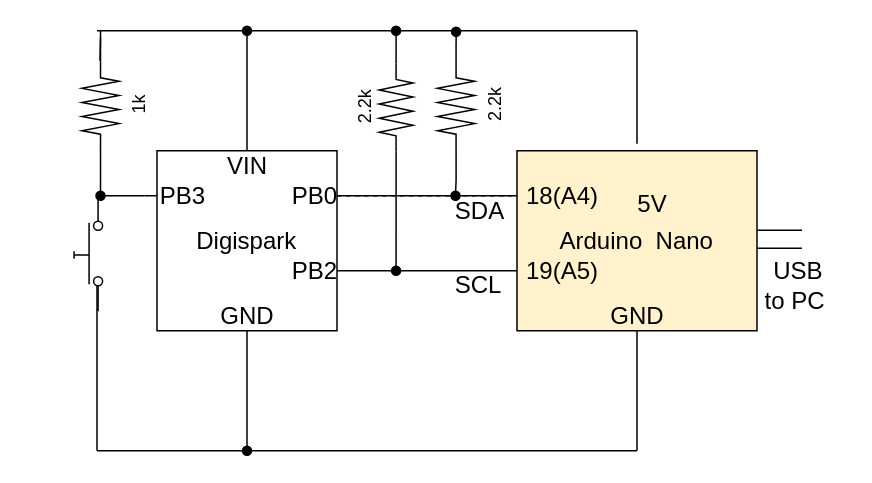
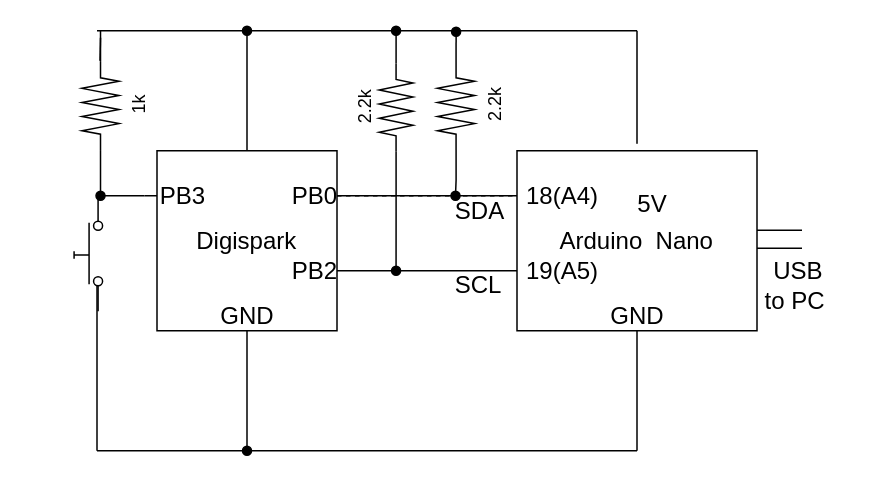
node "VIN": removed
node "Arduino Nano": fillcolor #fff2cc -> #ffffff
